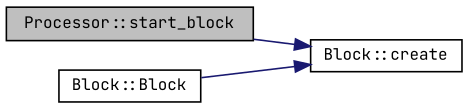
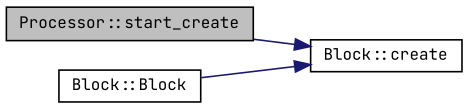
node "Processor::start_block": label "Processor::start_block" -> "Processor::start_create"
